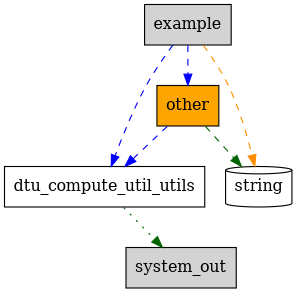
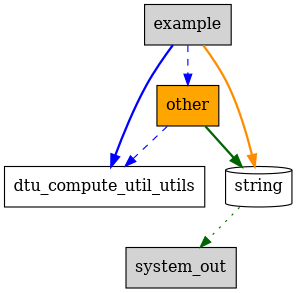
edge "example" -> "dtu_compute_util_utils": style dashed -> bold
edge "example" -> "string": style dashed -> bold
edge "other" -> "string": style dashed -> bold
edge "dtu_compute_util_utils" -> "system_out": now "string" -> "system_out"
